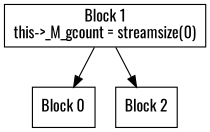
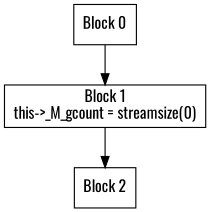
edge "Block 1 this->_M_gcount = streamsize(0)" -> "Block 0": reversed
